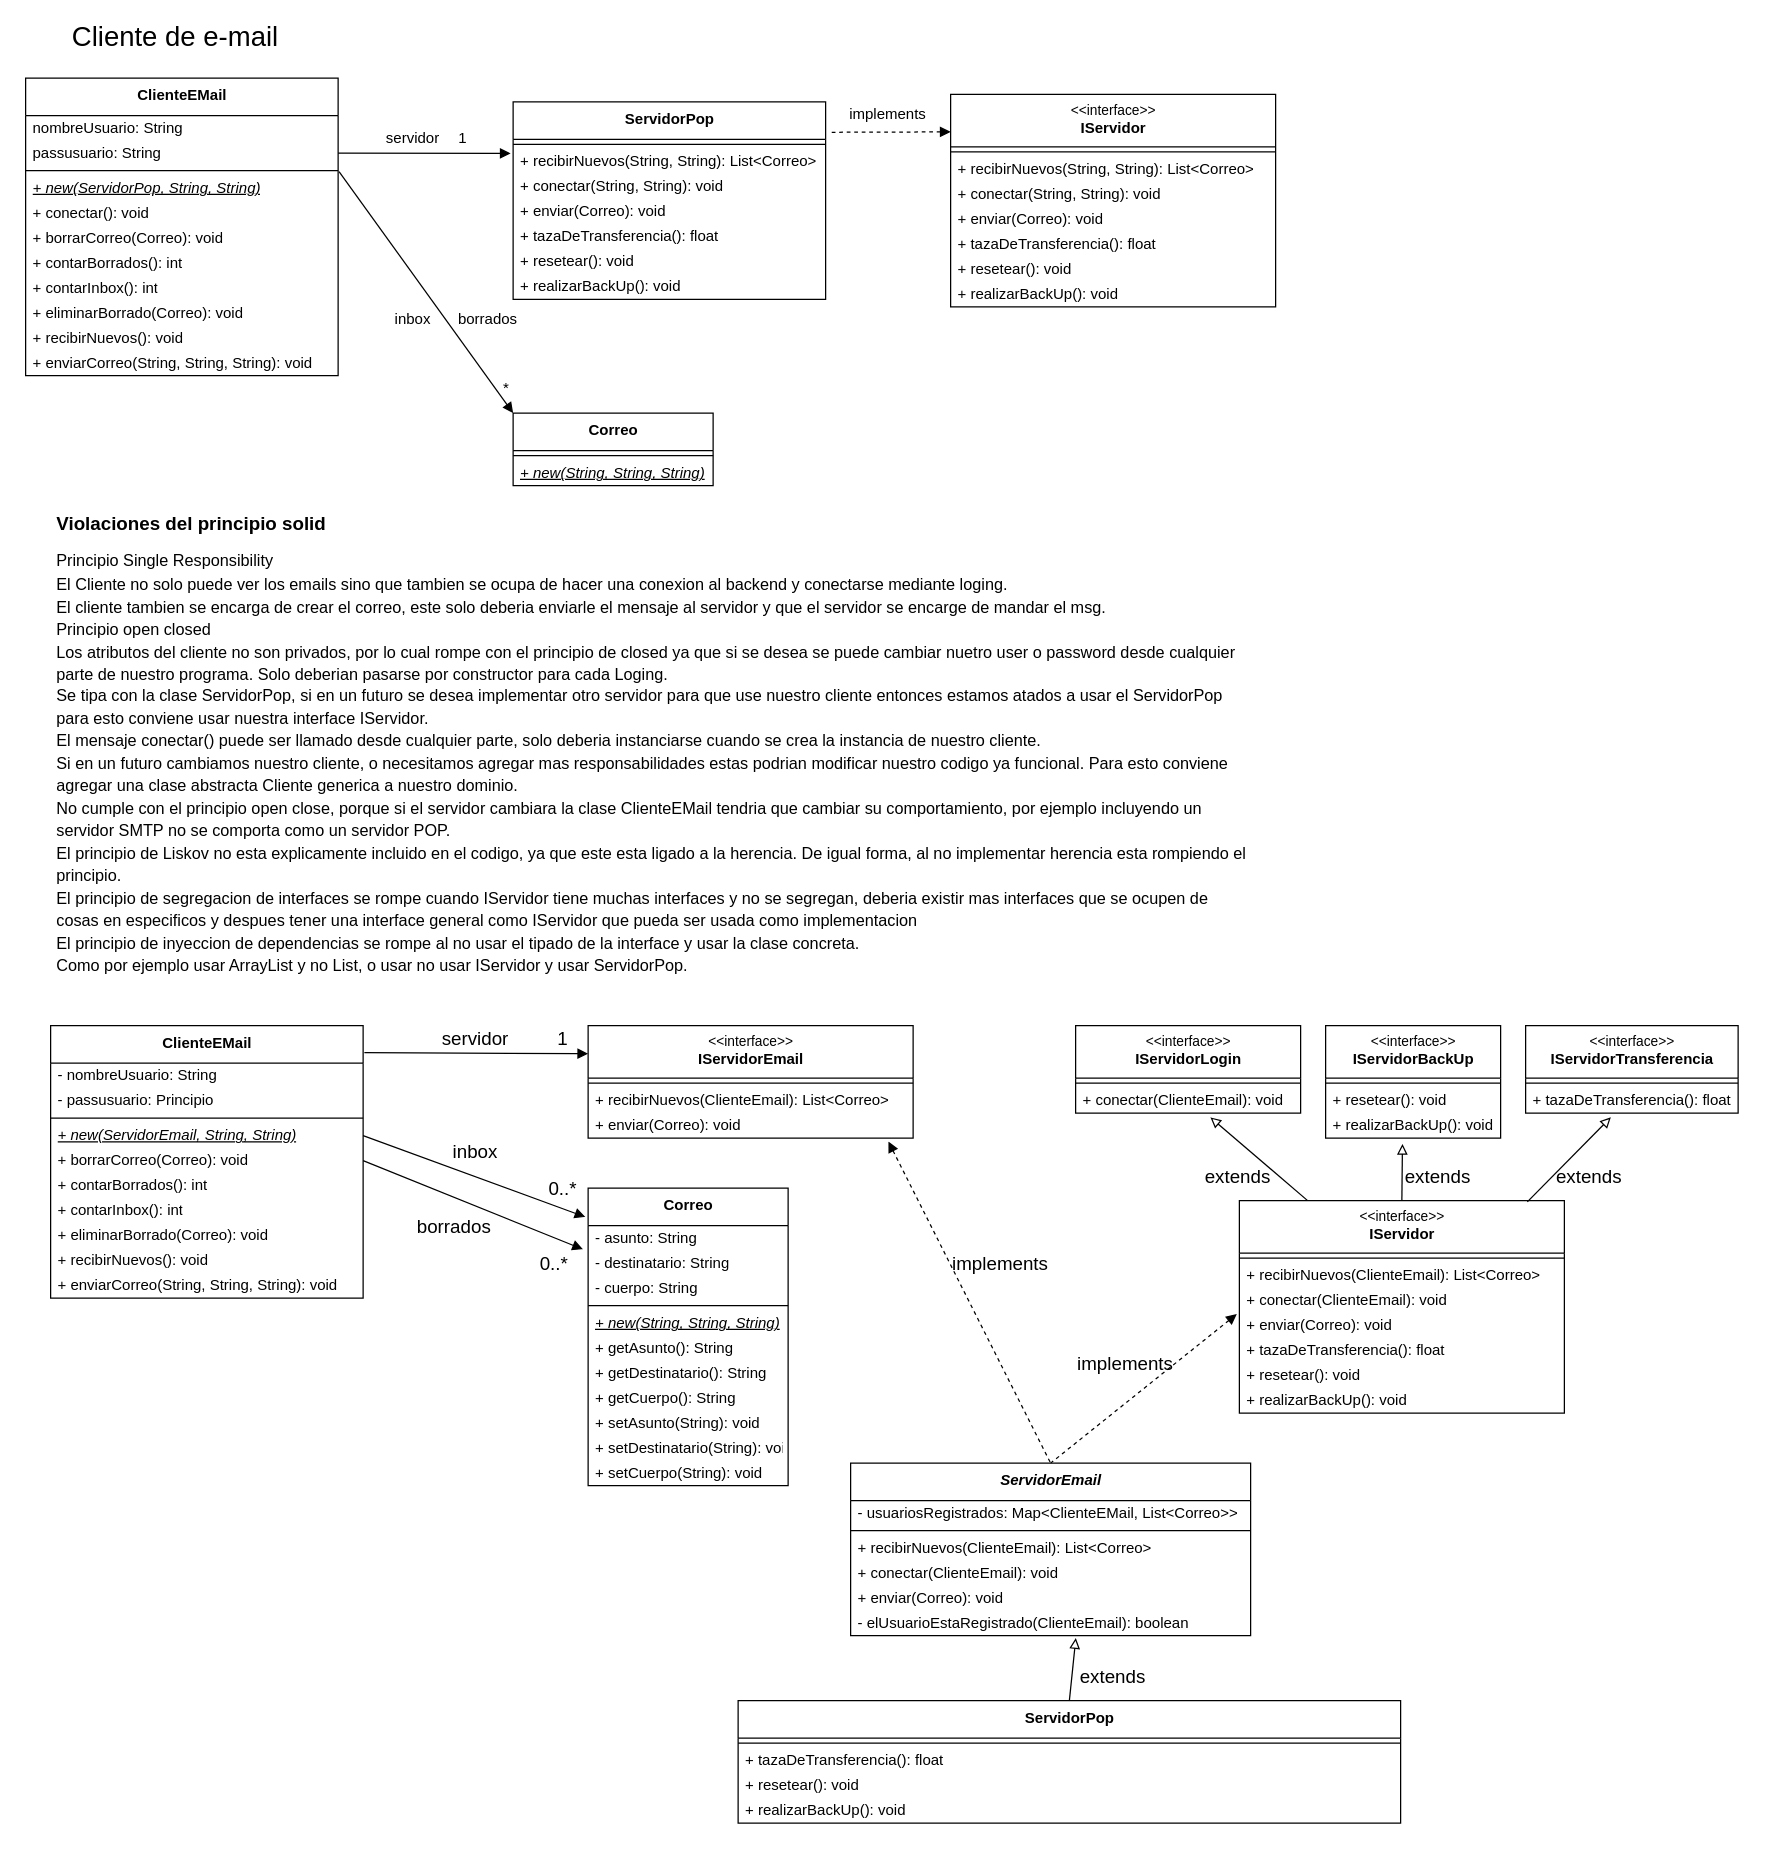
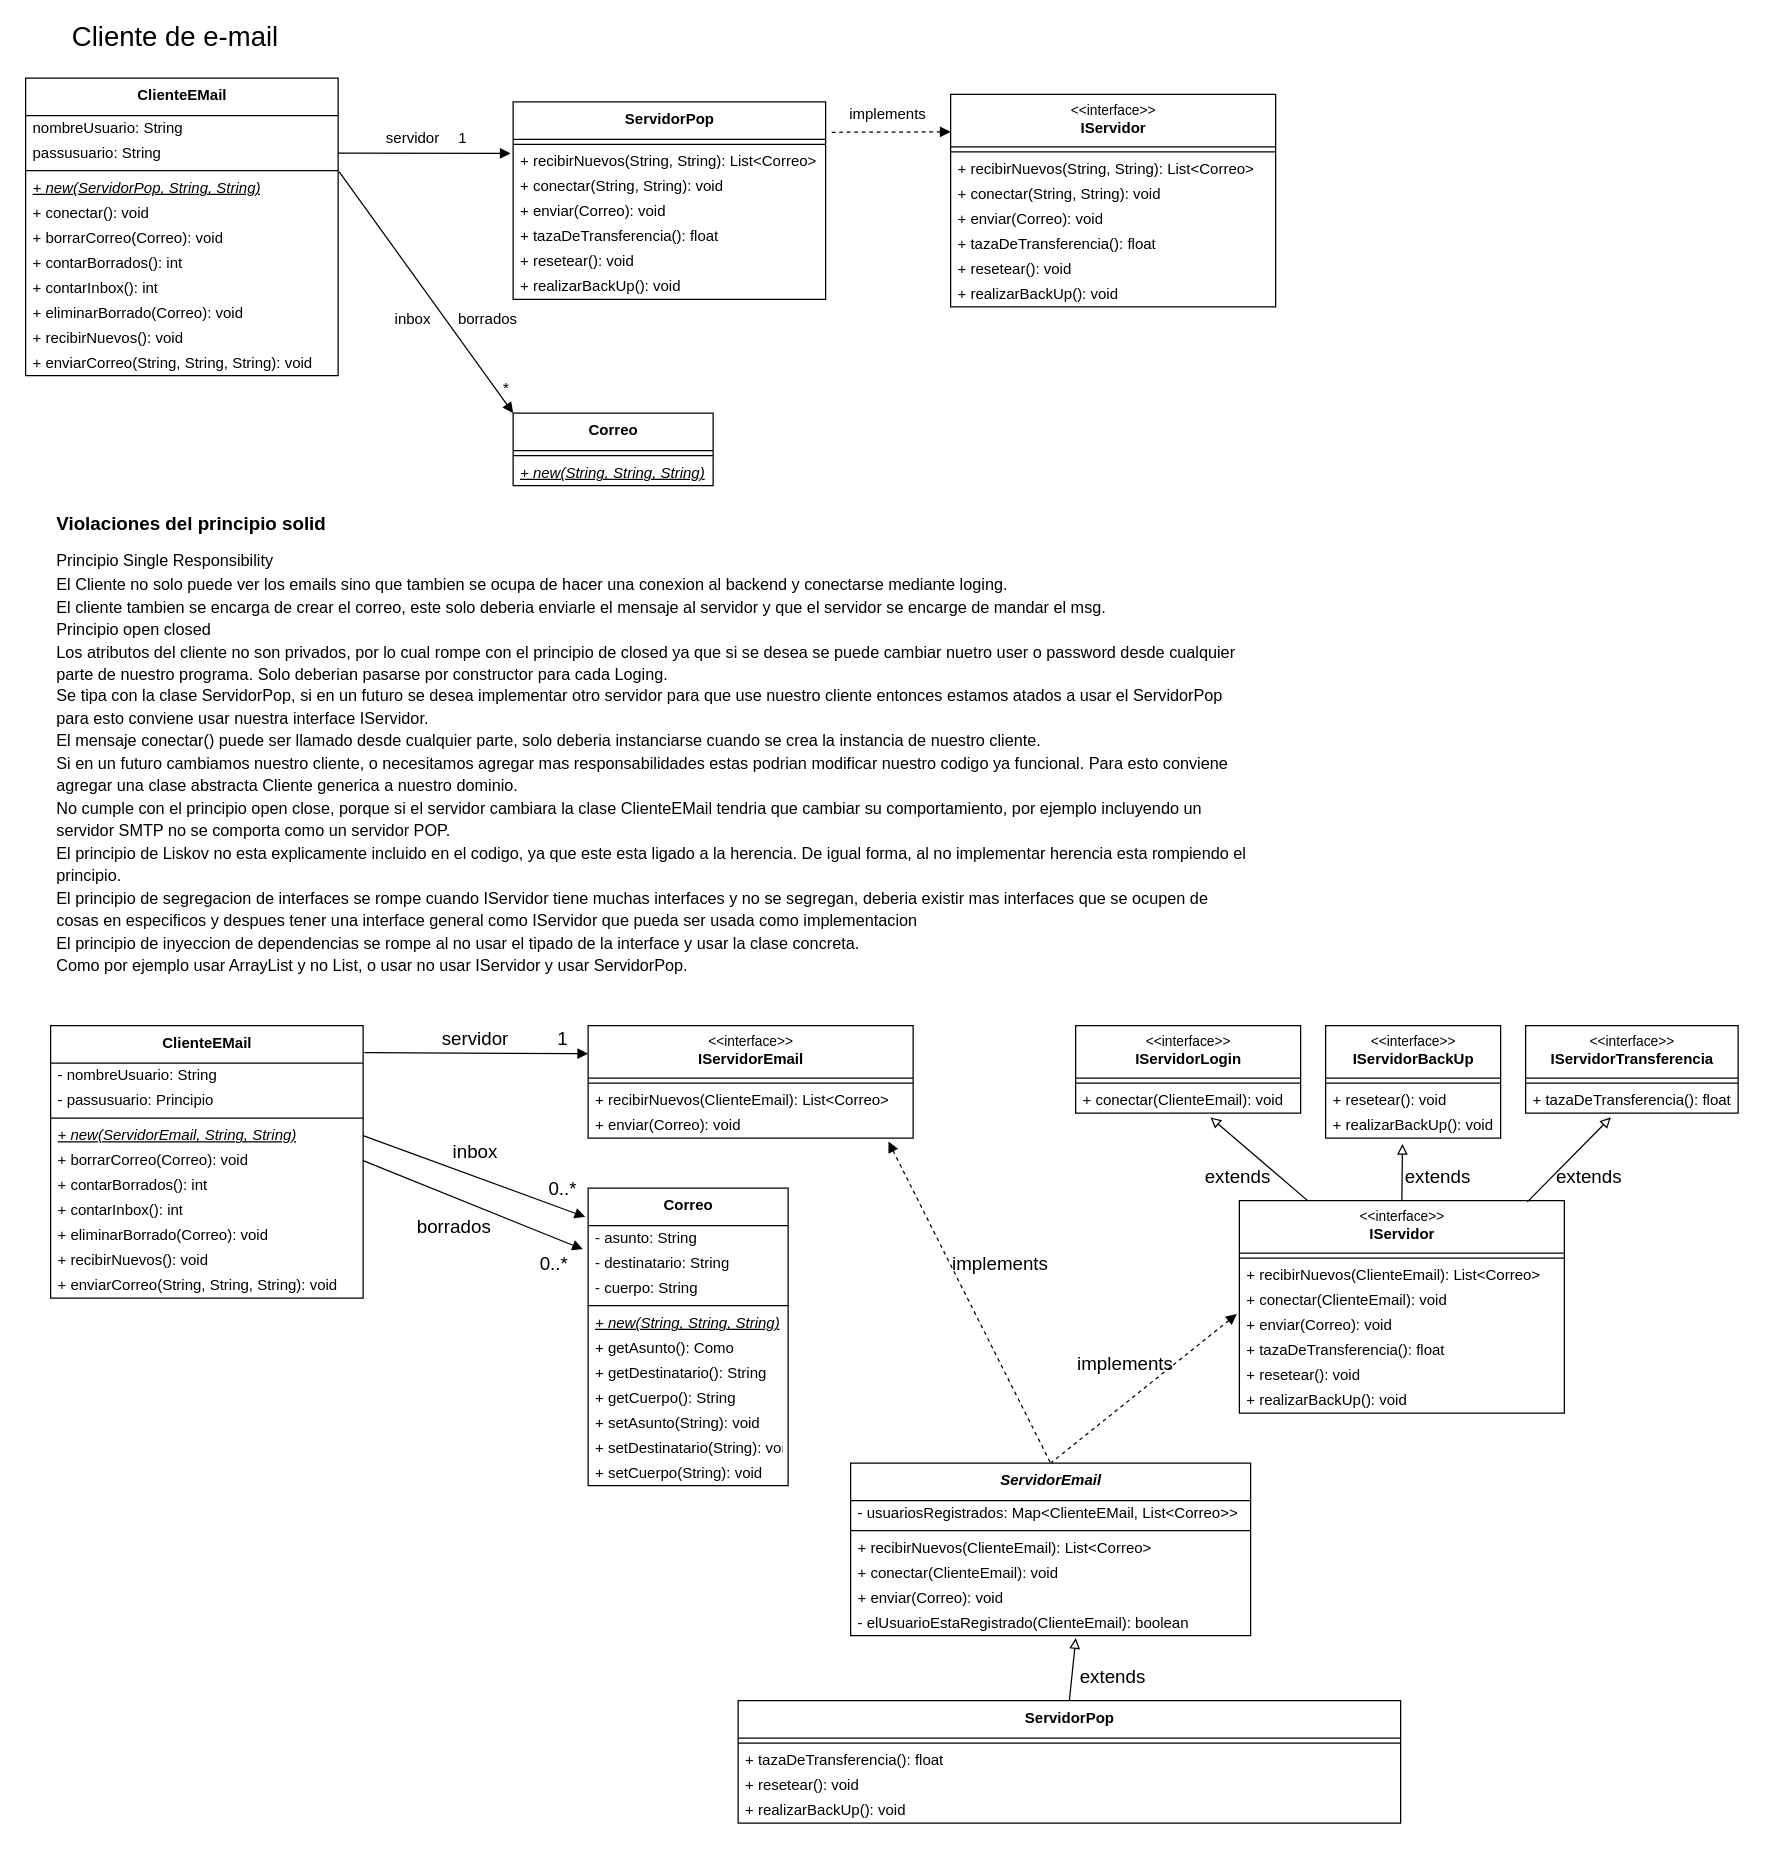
node "+ getAsunto(): String": label "+ getAsunto(): String" -> "+ getAsunto(): Como"
